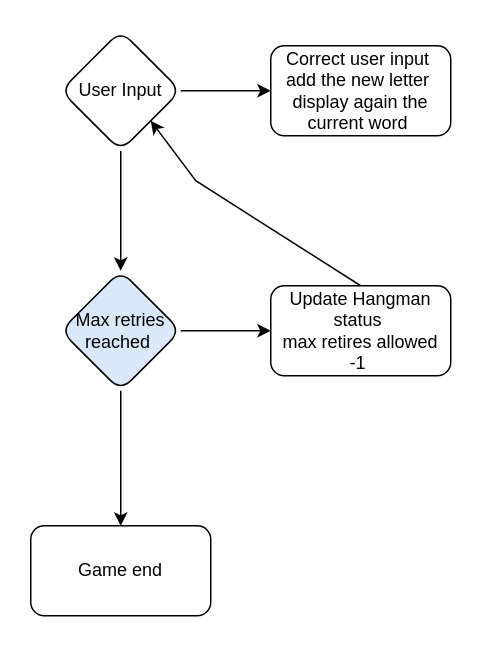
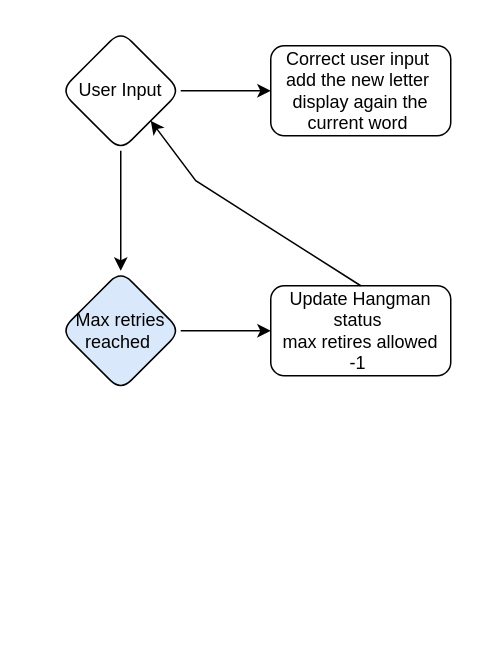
edge "Max retries reached" -> "Game end": removed
node "Game end": removed
